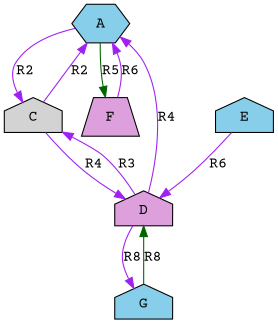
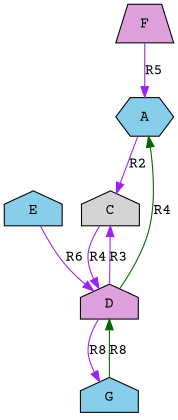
edge "A" -> "F": removed, label "R5"
edge "F" -> "A": label "R6" -> "R5"
edge "C" -> "A": removed, label "R2"
edge "D" -> "A": color purple -> darkgreen
